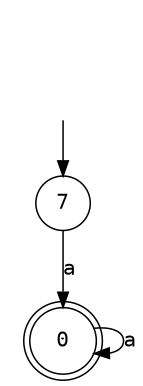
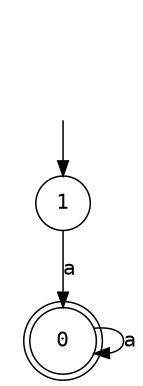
node "7": label "7" -> "1"
